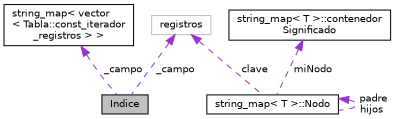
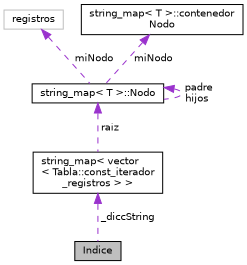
node "string_map< T >::contenedor Significado": label "string_map< T >::contenedor Significado" -> "string_map< T >::contenedor Nodo"
edge "Indice" -> "registros": removed, label "_campo"
edge "Indice" -> "string_map< vector < Tabla::const_iterador _registros > >": label " _campo" -> " _diccString"
edge "string_map< T >::Nodo" -> "registros": label " clave" -> " miNodo"
edge "string_map< vector < Tabla::const_iterador _registros > >" -> "string_map< T >::Nodo": added, label "raiz"
